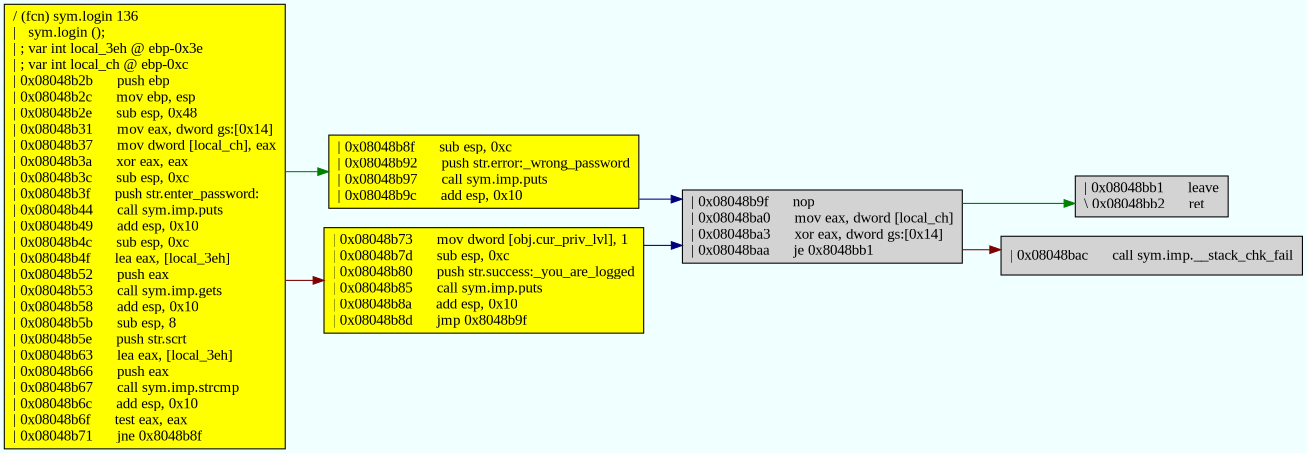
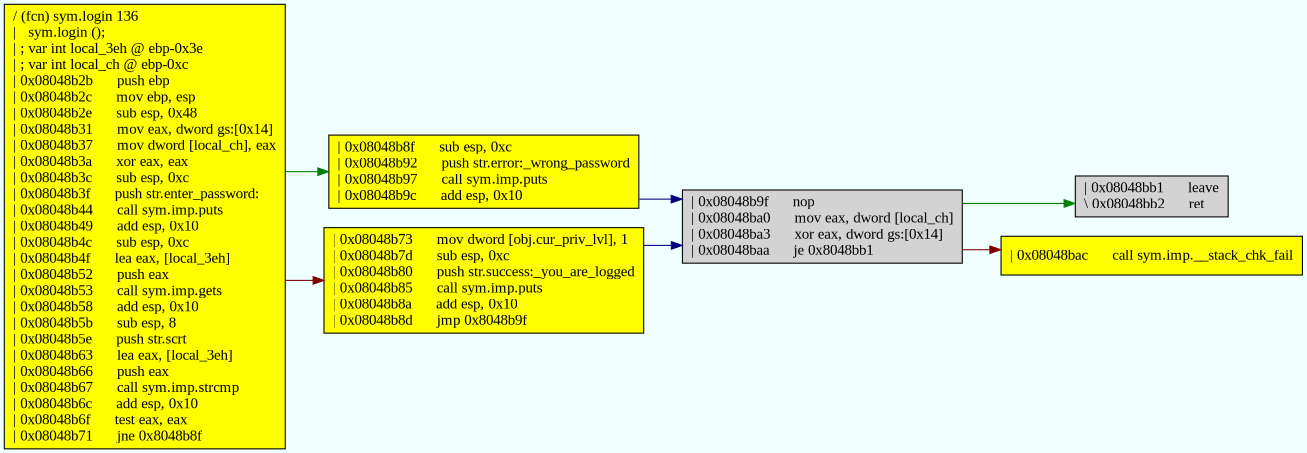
node "| 0x08048bac      call sym.imp.__stack_chk_fail": fillcolor lightgray -> yellow
